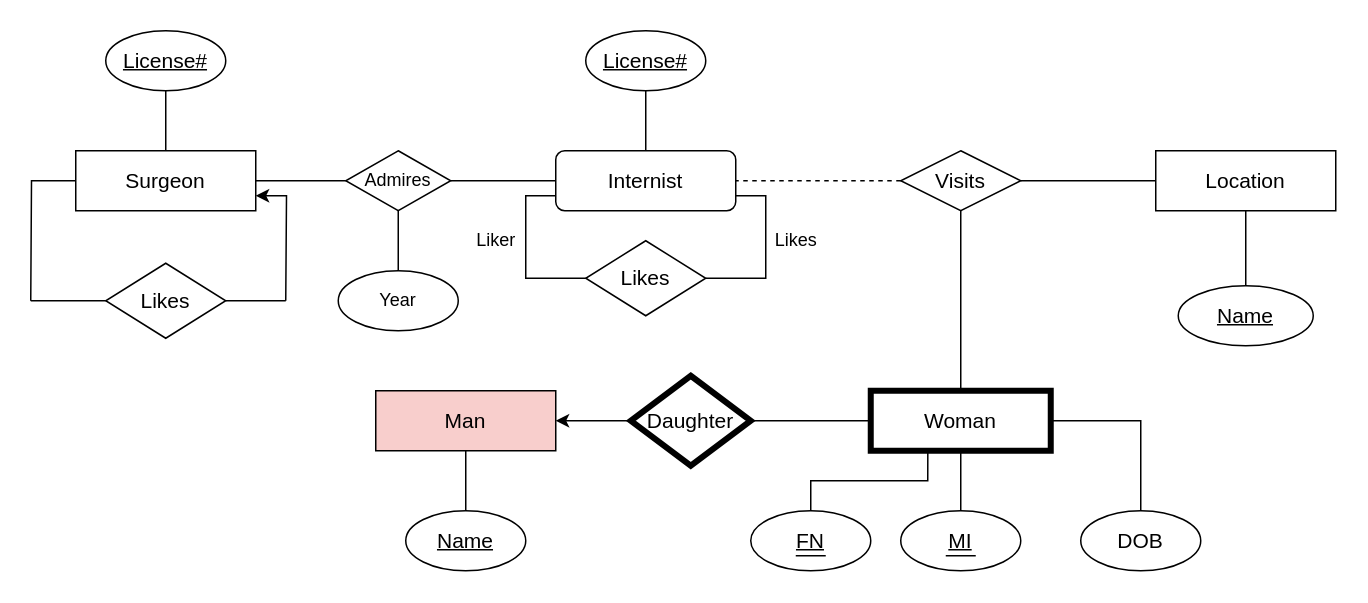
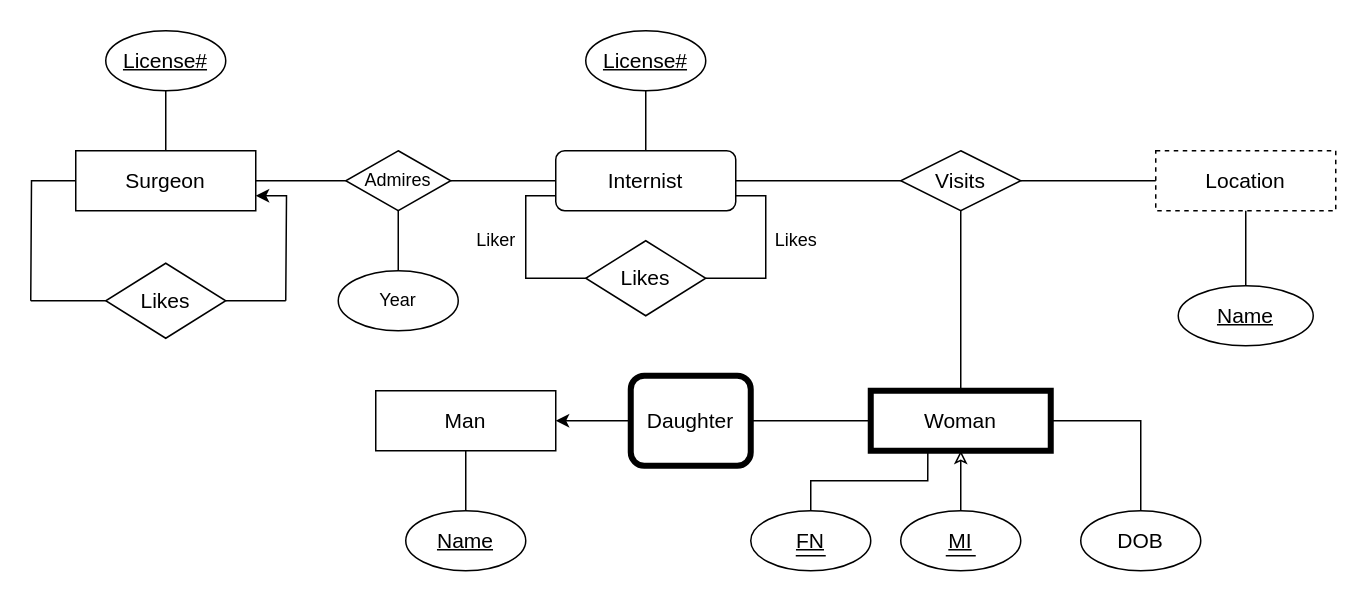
edge "Internist" -- "Visits": style dashed -> solid
node "Location": style solid -> dashed
node "Man": fillcolor #f8cecc -> #ffffff
node "Daughter": shape diamond -> rounded rectangle
edge "Woman" -- "MI": arrowhead none -> classic
